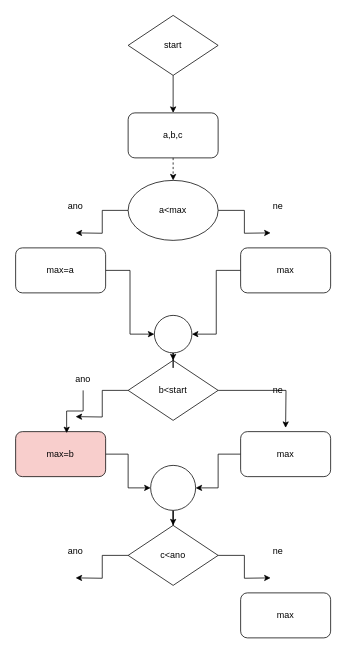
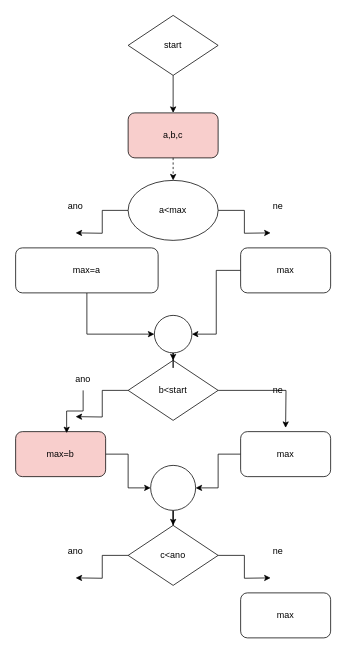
node "a,b,c": fillcolor #ffffff -> #f8cecc
node "max=a": size 90x45 -> 143x45
